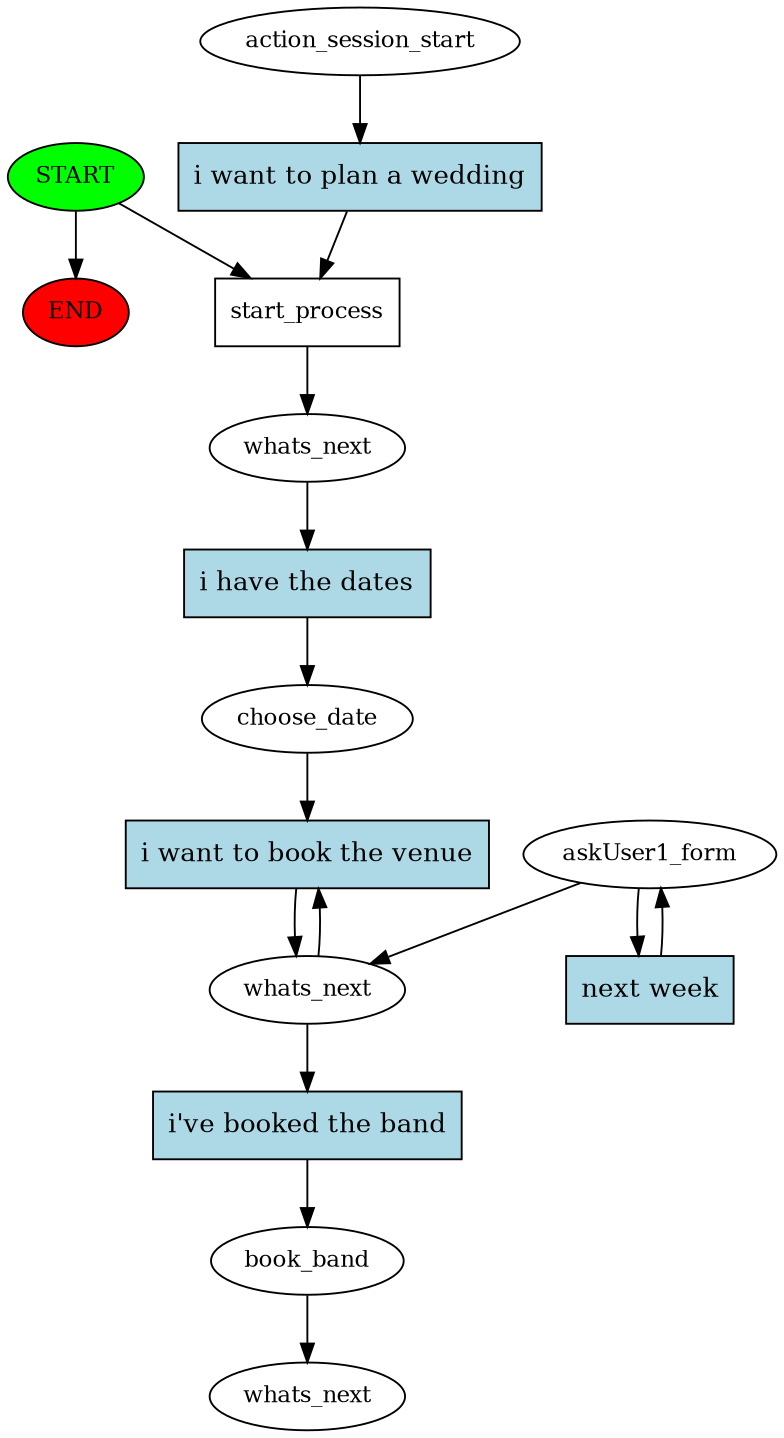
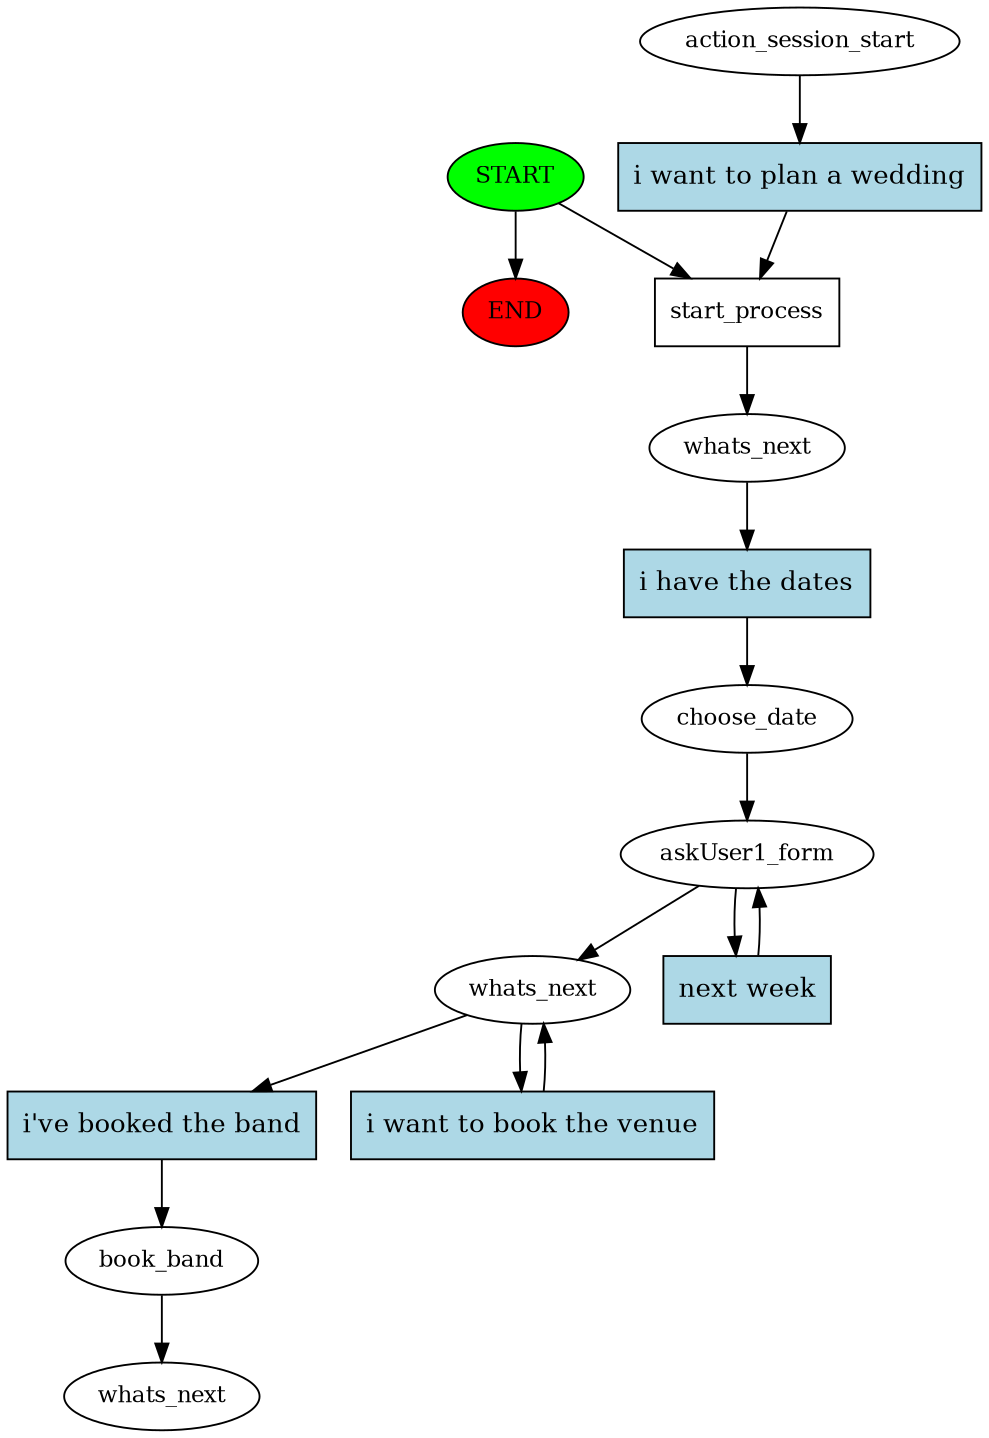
edge "choose_date" -> "i want to book the venue": now "choose_date" -> "askUser1_form"
